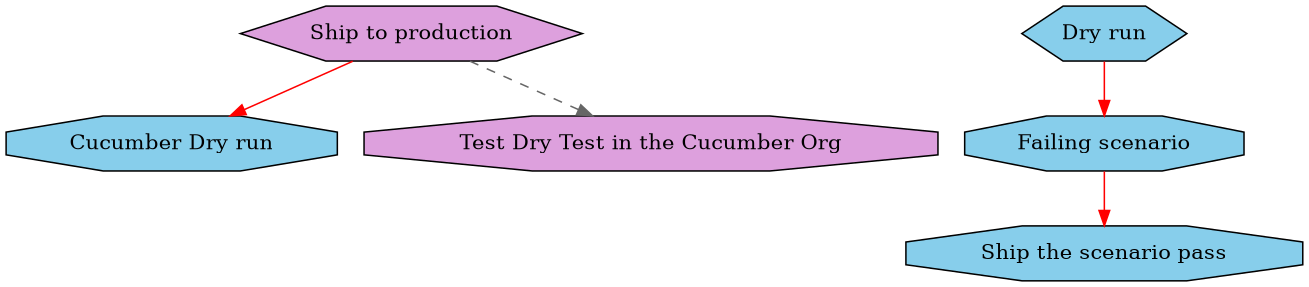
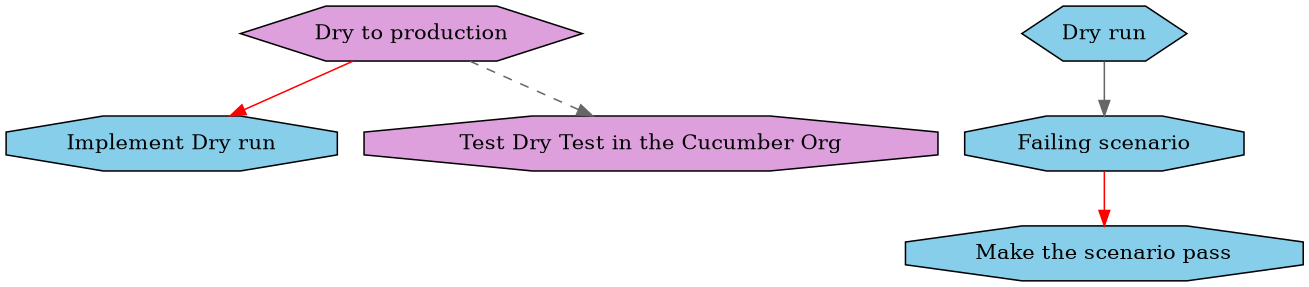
node "Ship to production": label "Ship to production" -> "Dry to production"
edge "Dry run" -> "Failing scenario": color red -> gray40
node "Cucumber Dry run": label "Cucumber Dry run" -> "Implement Dry run"
node "Ship the scenario pass": label "Ship the scenario pass" -> "Make the scenario pass"
